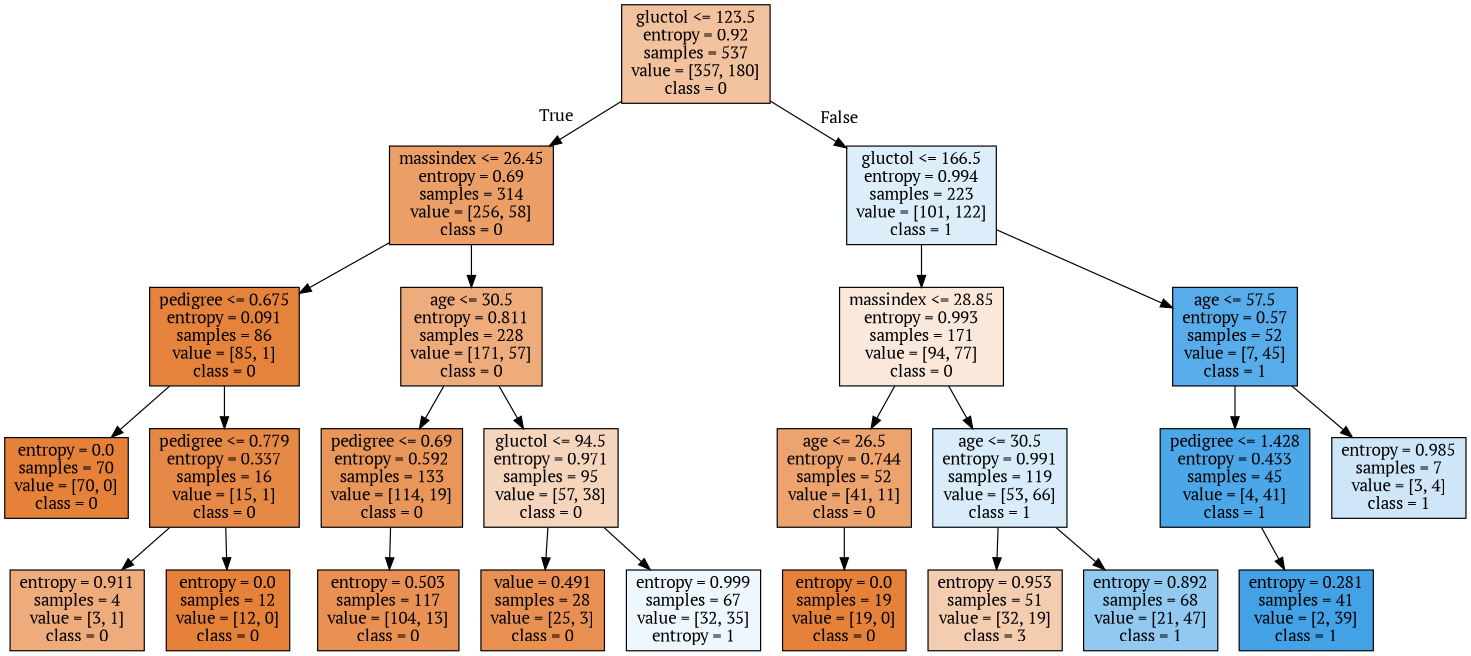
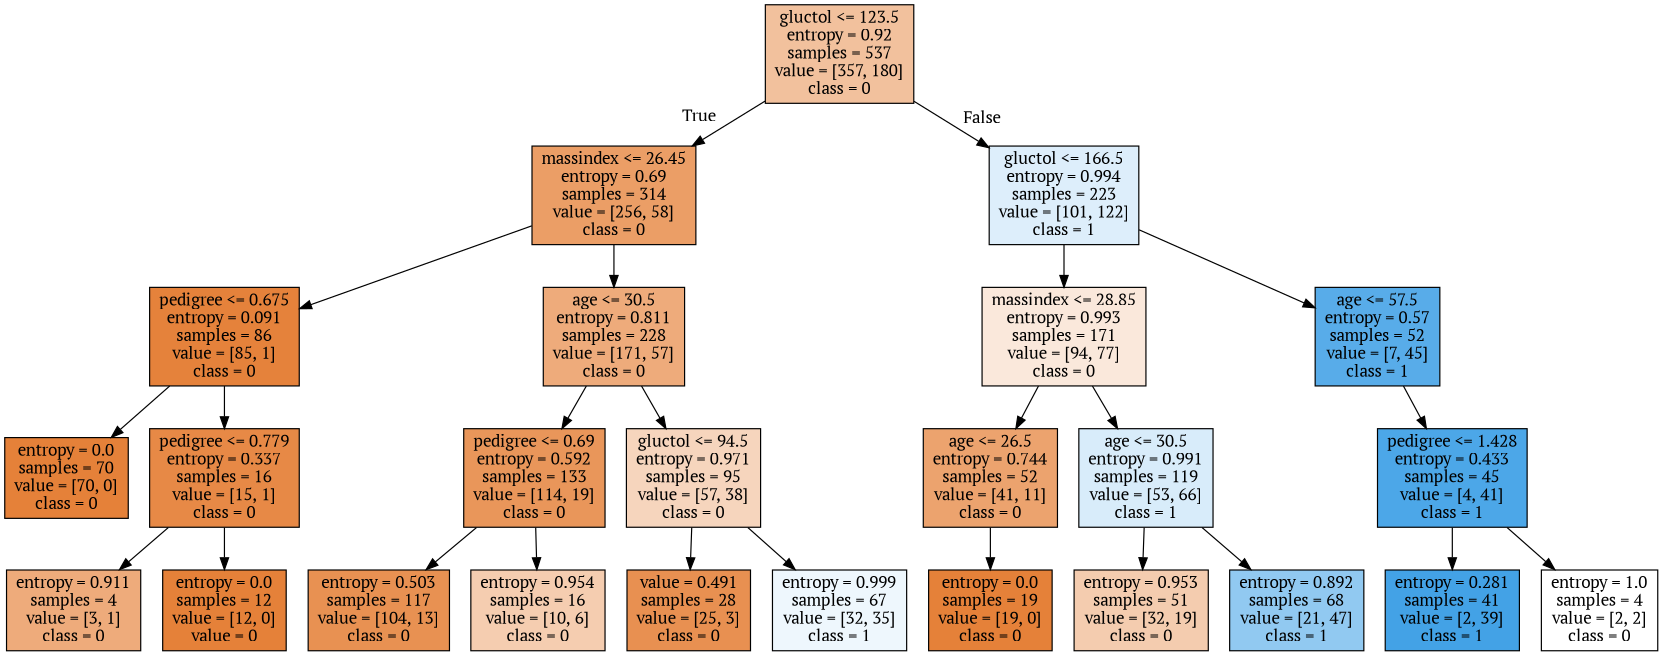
node "entropy = 0.985 samples = 7 value = [3, 4] class = 1": removed
node "entropy = 0.0 samples = 12 value = [12, 0] class = 0": label "entropy = 0.0 samples = 12 value = [12, 0] class = 0" -> "entropy = 0.0 samples = 12 value = [12, 0] value = 0"
node "entropy = 0.954 samples = 16 value = [10, 6] class = 0": added
node "entropy = 0.999 samples = 67 value = [32, 35] entropy = 1": label "entropy = 0.999 samples = 67 value = [32, 35] entropy = 1" -> "entropy = 0.999 samples = 67 value = [32, 35] class = 1"
node "entropy = 0.953 samples = 51 value = [32, 19] class = 3": label "entropy = 0.953 samples = 51 value = [32, 19] class = 3" -> "entropy = 0.953 samples = 51 value = [32, 19] class = 0"
node "entropy = 1.0 samples = 4 value = [2, 2] class = 0": added
